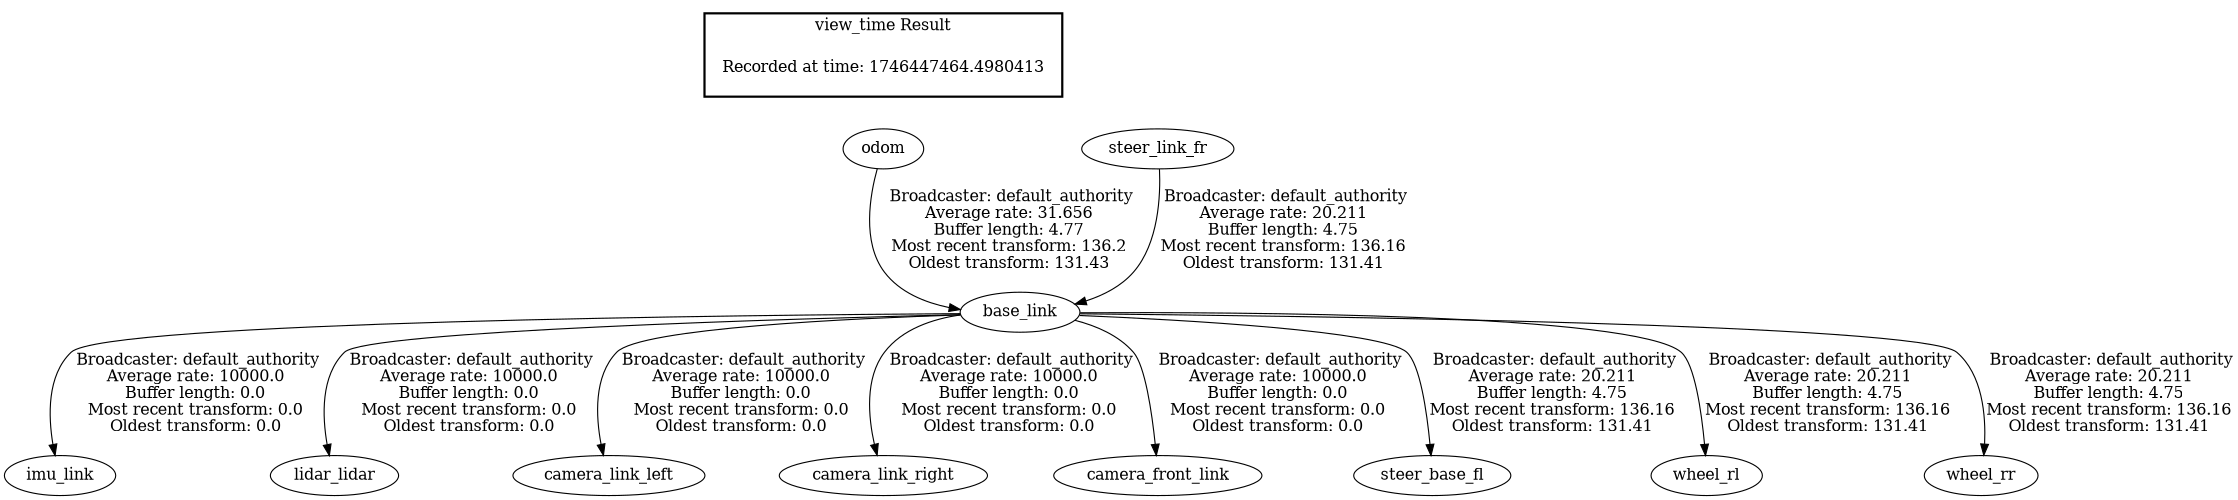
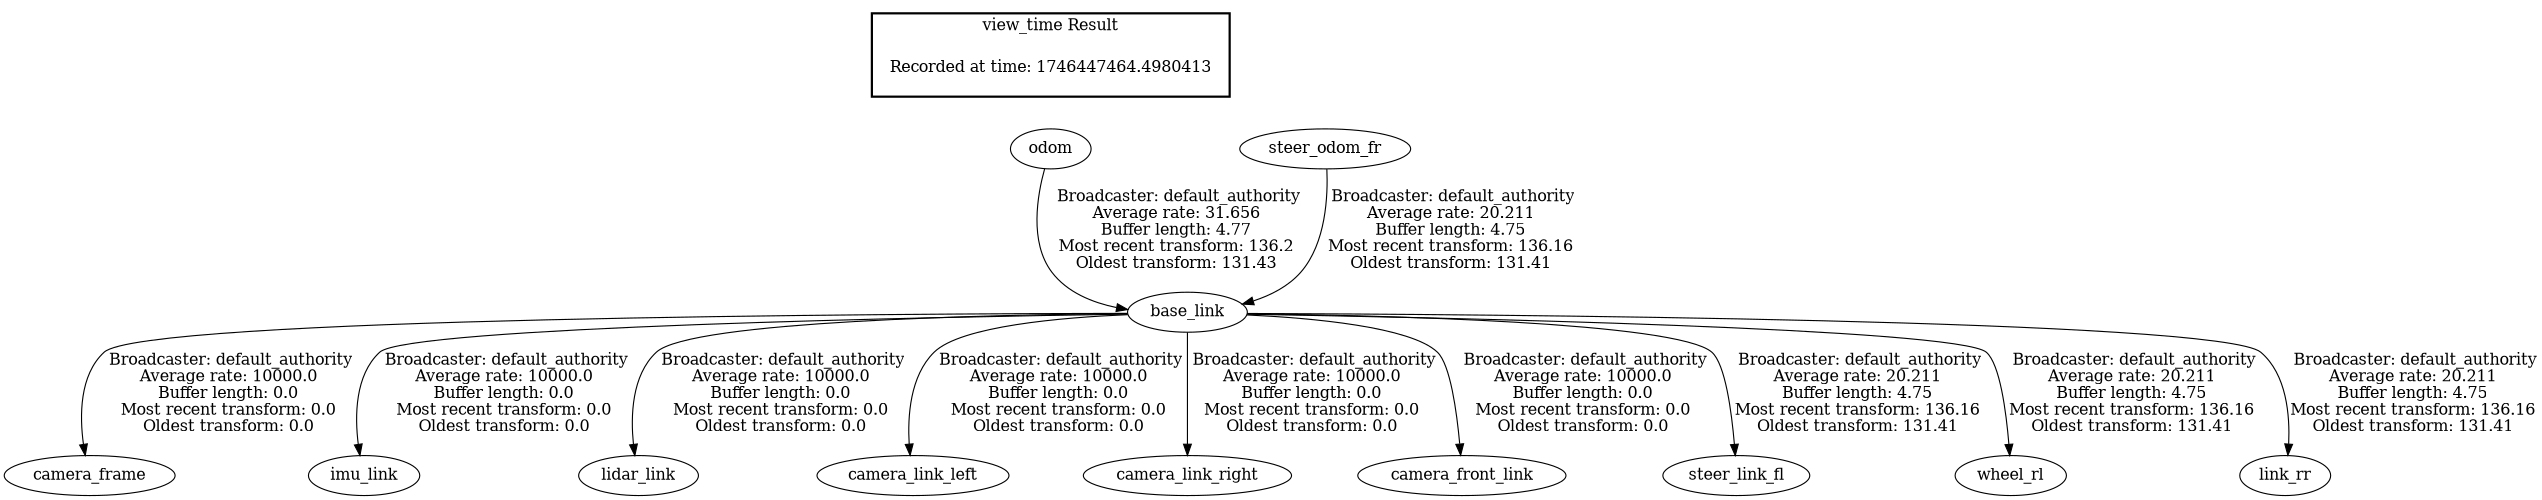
node "steer_link_fr": label "steer_link_fr" -> "steer_odom_fr"
node "camera_frame": added
node "lidar_lidar": label "lidar_lidar" -> "lidar_link"
node "steer_base_fl": label "steer_base_fl" -> "steer_link_fl"
node "wheel_rr": label "wheel_rr" -> "link_rr"
